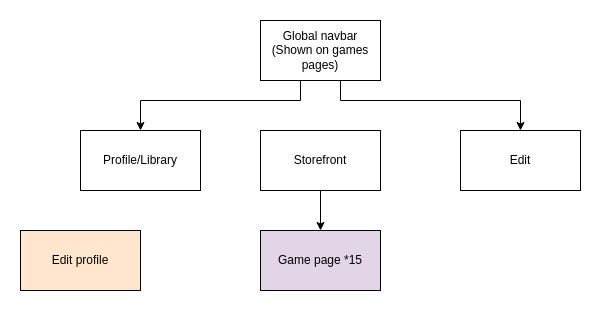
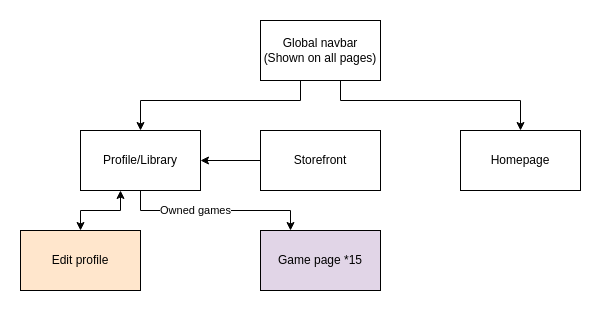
node "Global navbar (Shown on games pages)": label "Global navbar (Shown on games pages)" -> "Global navbar (Shown on all pages)"
node "Edit": label "Edit" -> "Homepage"
edge "Storefront" -> "Game page *15": now "Storefront" -> "Profile/Library"
edge "Profile/Library" -- "Edit profile": added
edge "Profile/Library" -> "Game page *15": added, label "Owned games"
